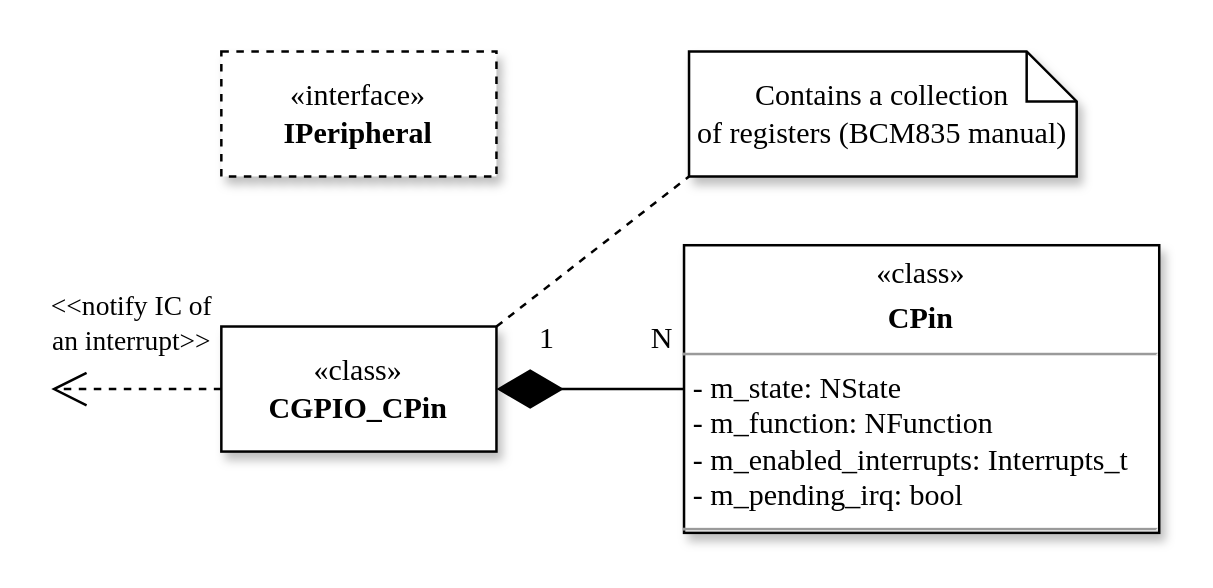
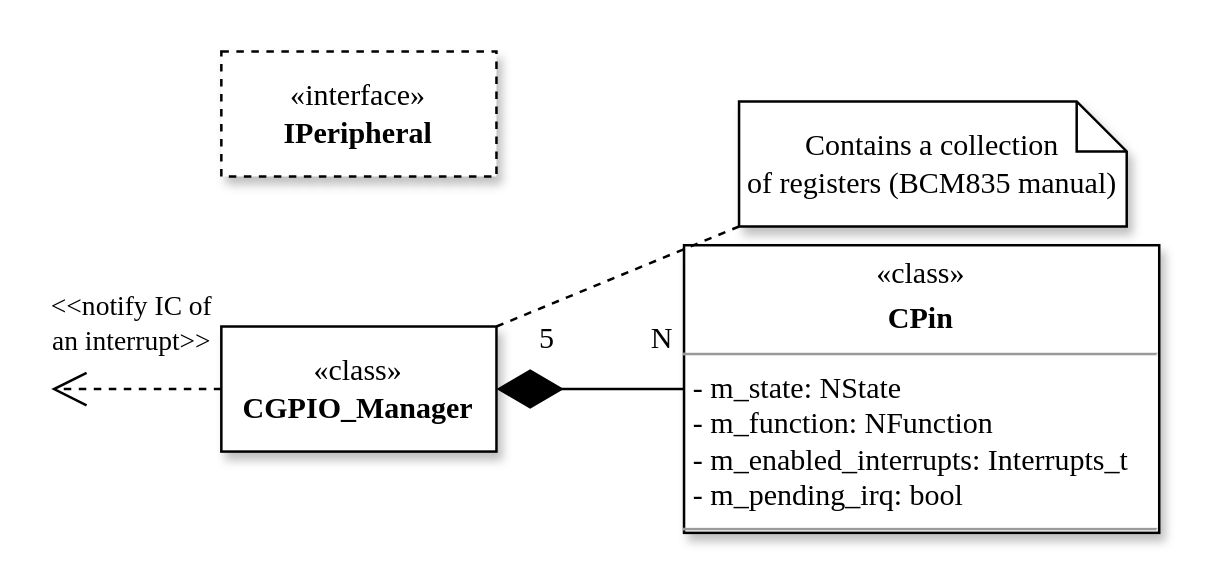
node "Contains a collection of registers (BCM835 manual)": moved (883, 114) -> (933, 164)
node "1": label "1" -> "5"
node "«class» CGPIO_CPin": label "«class» CGPIO_CPin" -> "«class» CGPIO_Manager"
